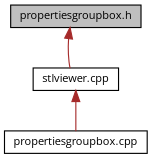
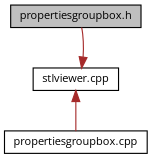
edge "stlviewer.cpp" -> "propertiesgroupbox.h": reversed
